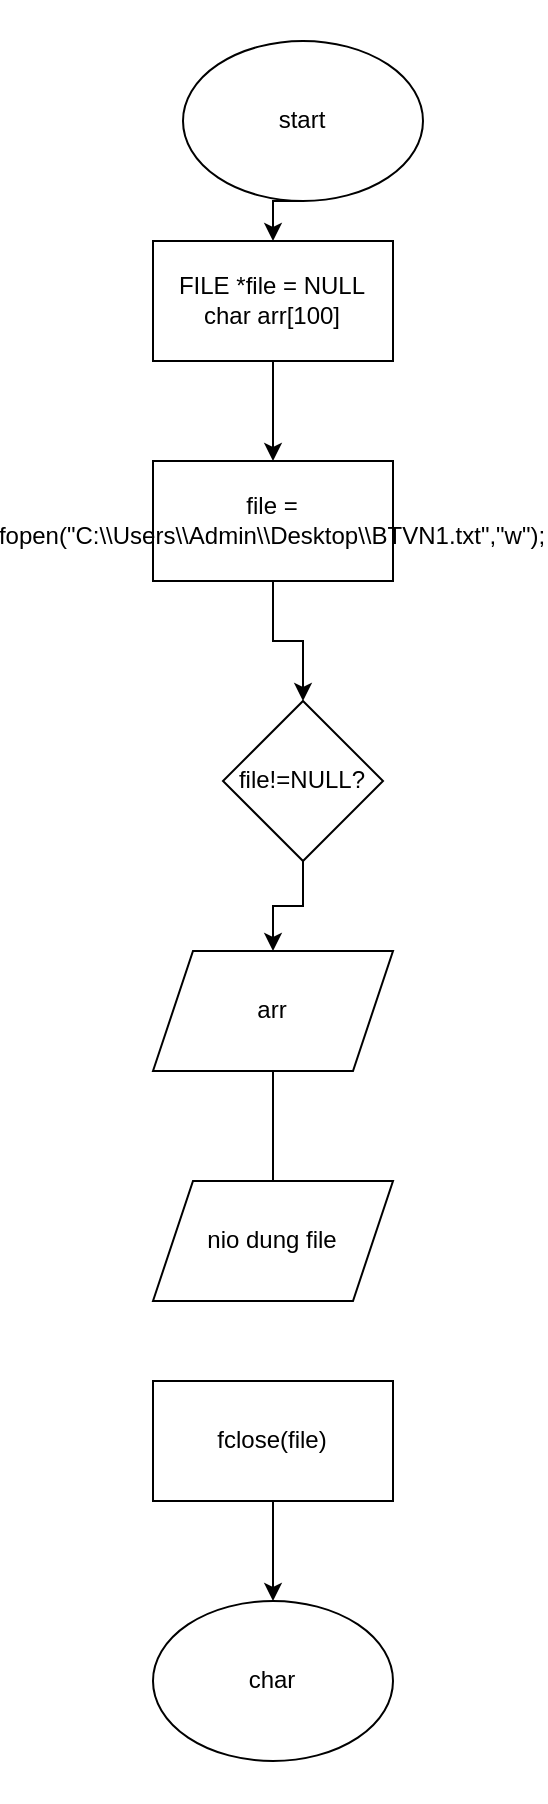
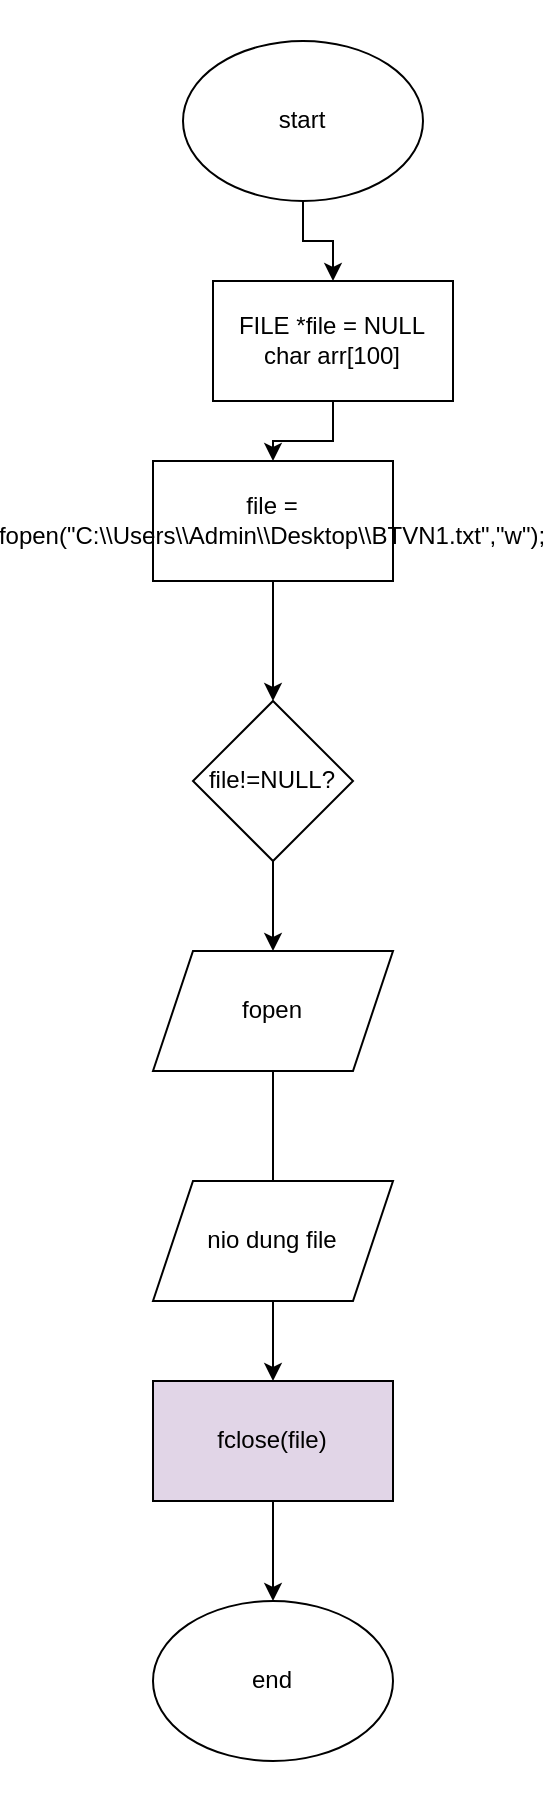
node "FILE *file = NULL char arr[100]": moved (273, 301) -> (333, 341)
node "file!=NULL?": moved (303, 781) -> (273, 781)
node "arr": label "arr" -> "fopen"
edge "nio dung file" -> "fclose(file)": added
node "fclose(file)": fillcolor #ffffff -> #e1d5e7
node "char": label "char" -> "end"
